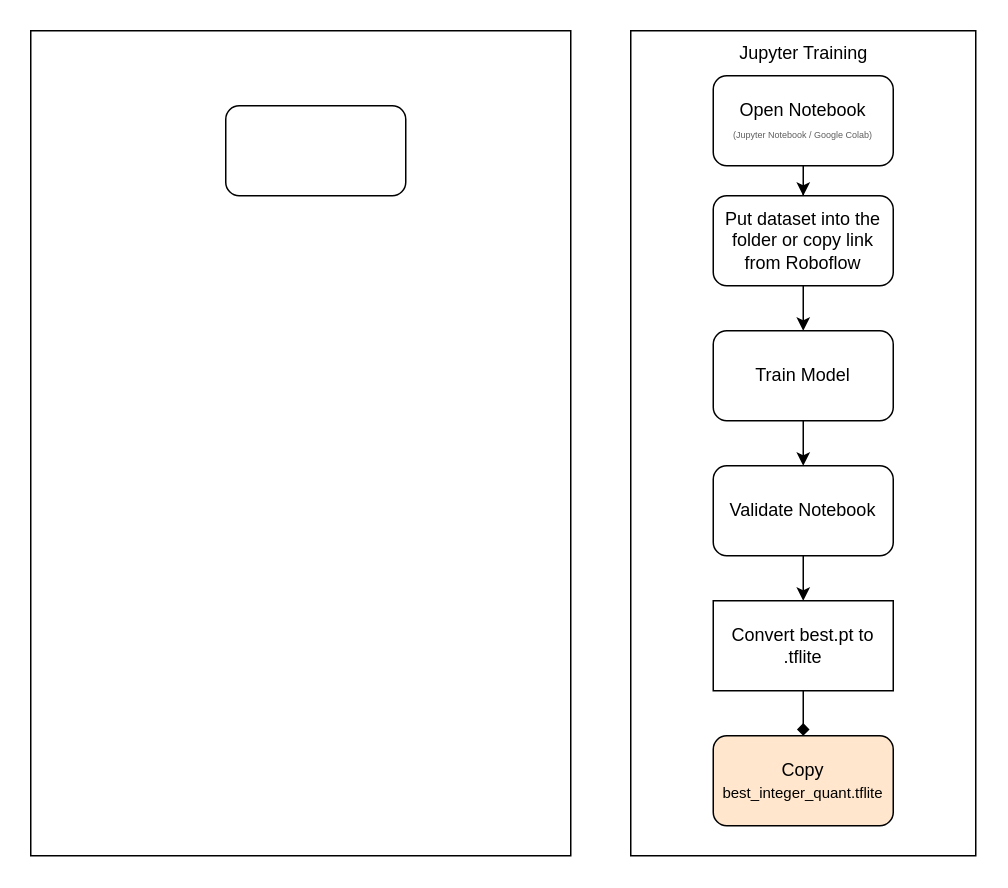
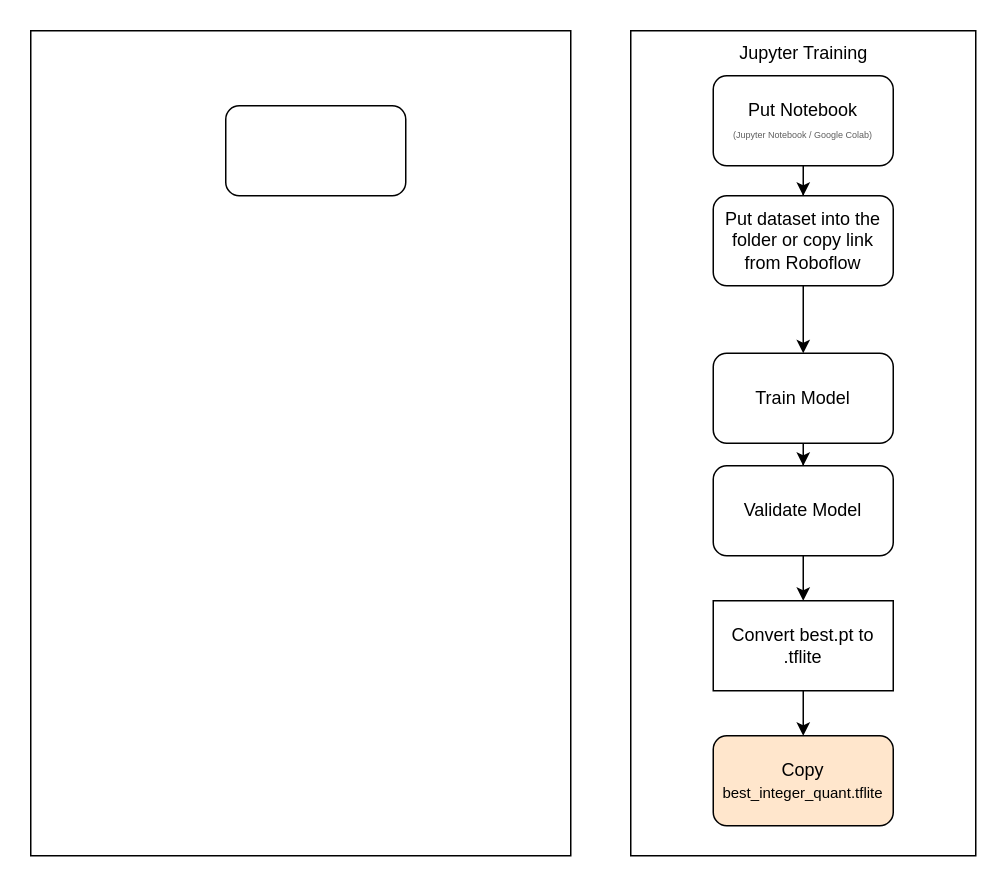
node "Open Notebook (Jupyter Notebook / Google Colab)": label "Open Notebook (Jupyter Notebook / Google Colab)" -> "Put Notebook (Jupyter Notebook / Google Colab)"
node "Train Model": moved (803, 376) -> (803, 398)
node "Validate Notebook": label "Validate Notebook" -> "Validate Model"
edge "Convert best.pt to .tflite" -> "Copy best_integer_quant.tflite": arrowhead diamond -> classic
